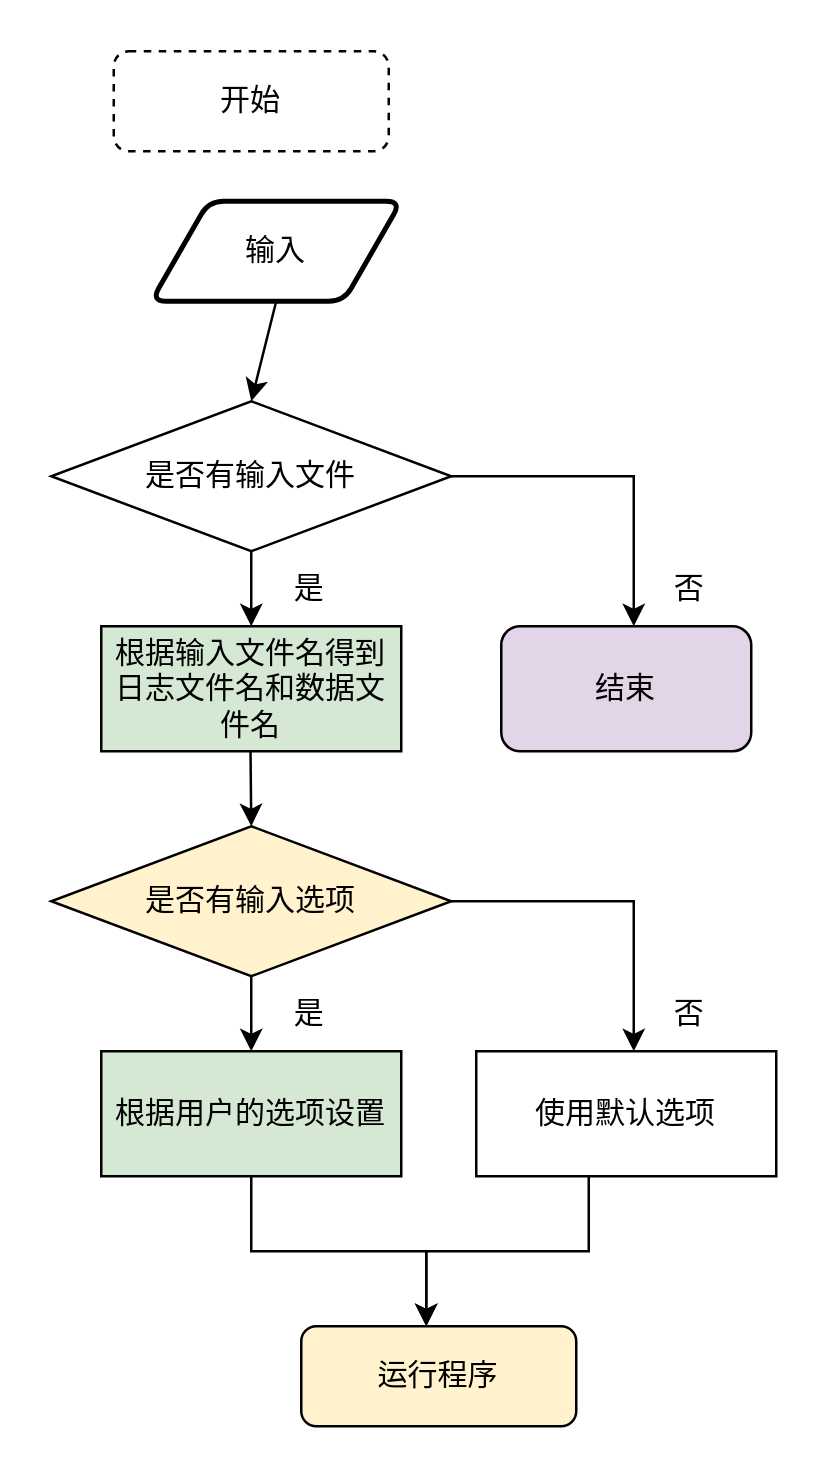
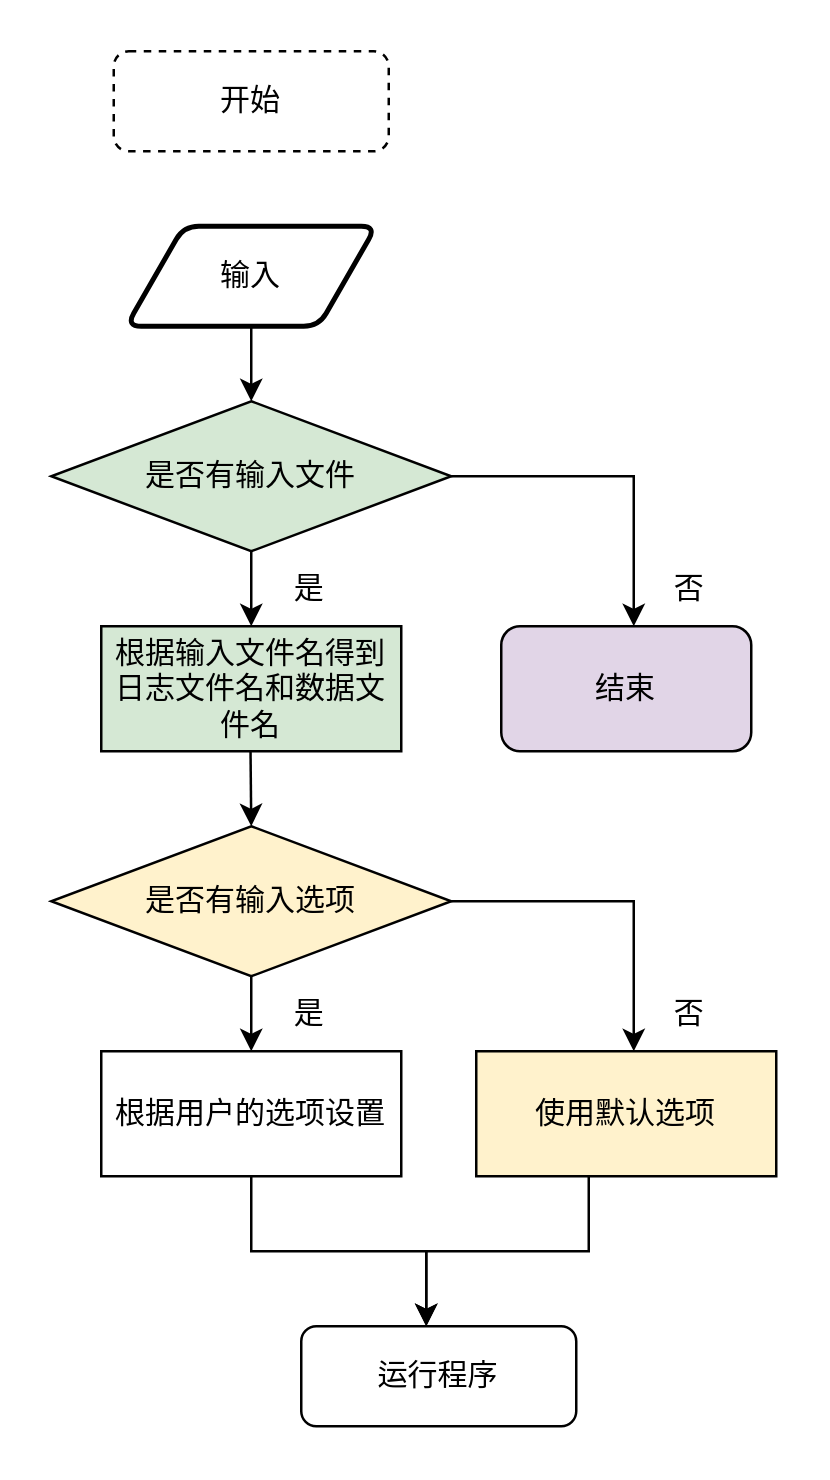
node "输入": moved (276, 251) -> (251, 276)
node "是否有输入文件": fillcolor #ffffff -> #d5e8d4
node "根据用户的选项设置": fillcolor #d5e8d4 -> #ffffff
node "使用默认选项": fillcolor #ffffff -> #fff2cc
node "运行程序": fillcolor #fff2cc -> #ffffff
